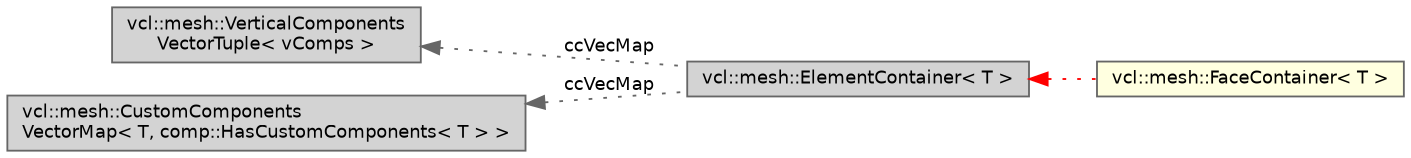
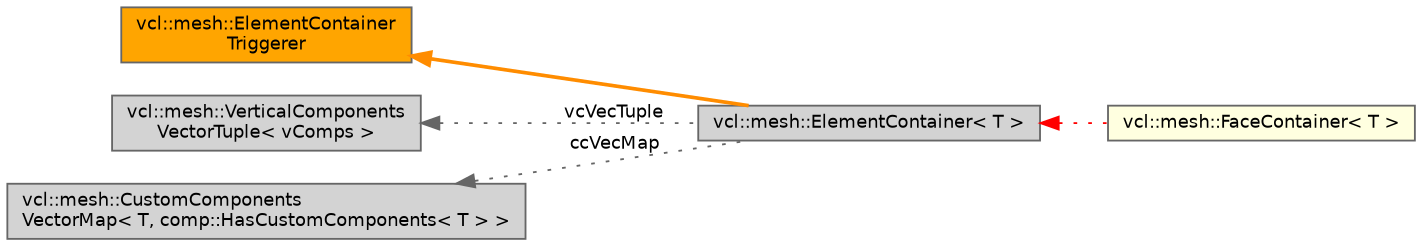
node "vcl::mesh::ElementContainer Triggerer": added
edge "vcl::mesh::ElementContainer< T >" -> "vcl::mesh::VerticalComponents VectorTuple< vComps >": label " ccVecMap" -> " vcVecTuple"
